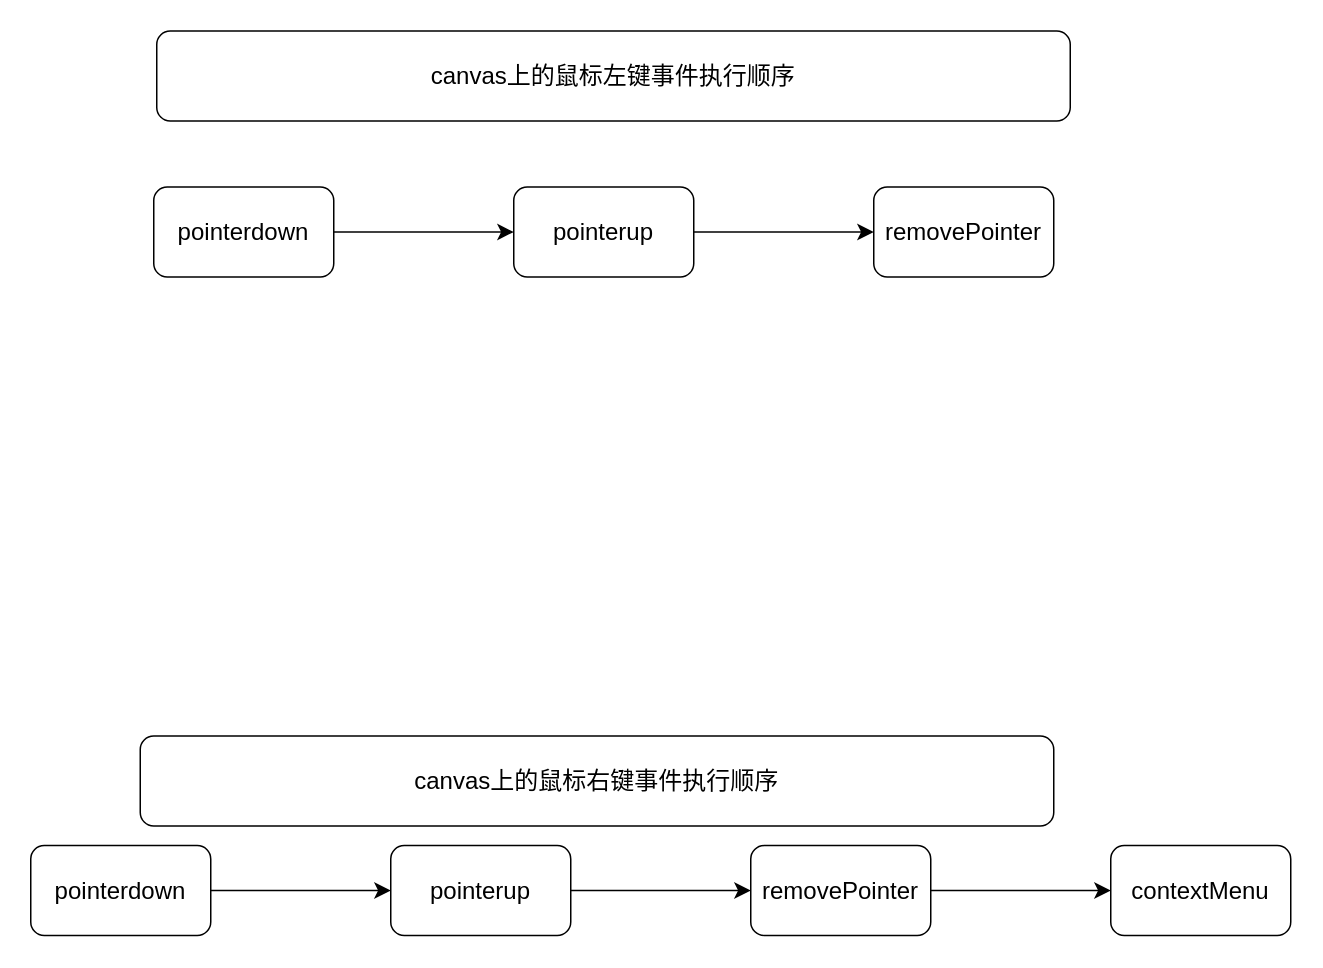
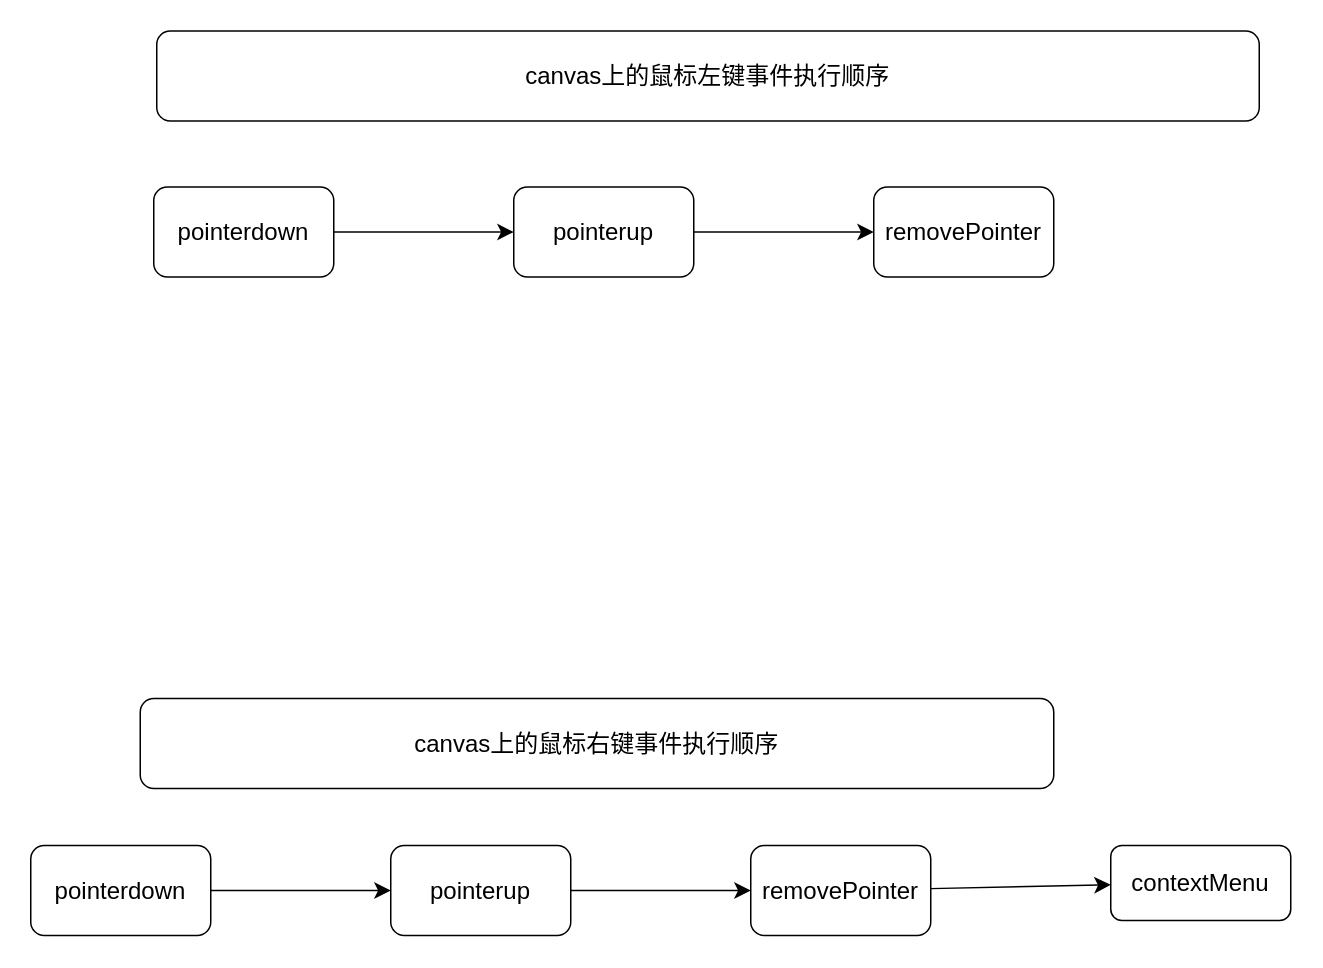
node "canvas上的鼠标左键事件执行顺序": size 914x90 -> 1103x90
node "canvas上的鼠标右键事件执行顺序": moved (597, 781) -> (597, 743)
node "contextMenu": size 180x90 -> 180x75
